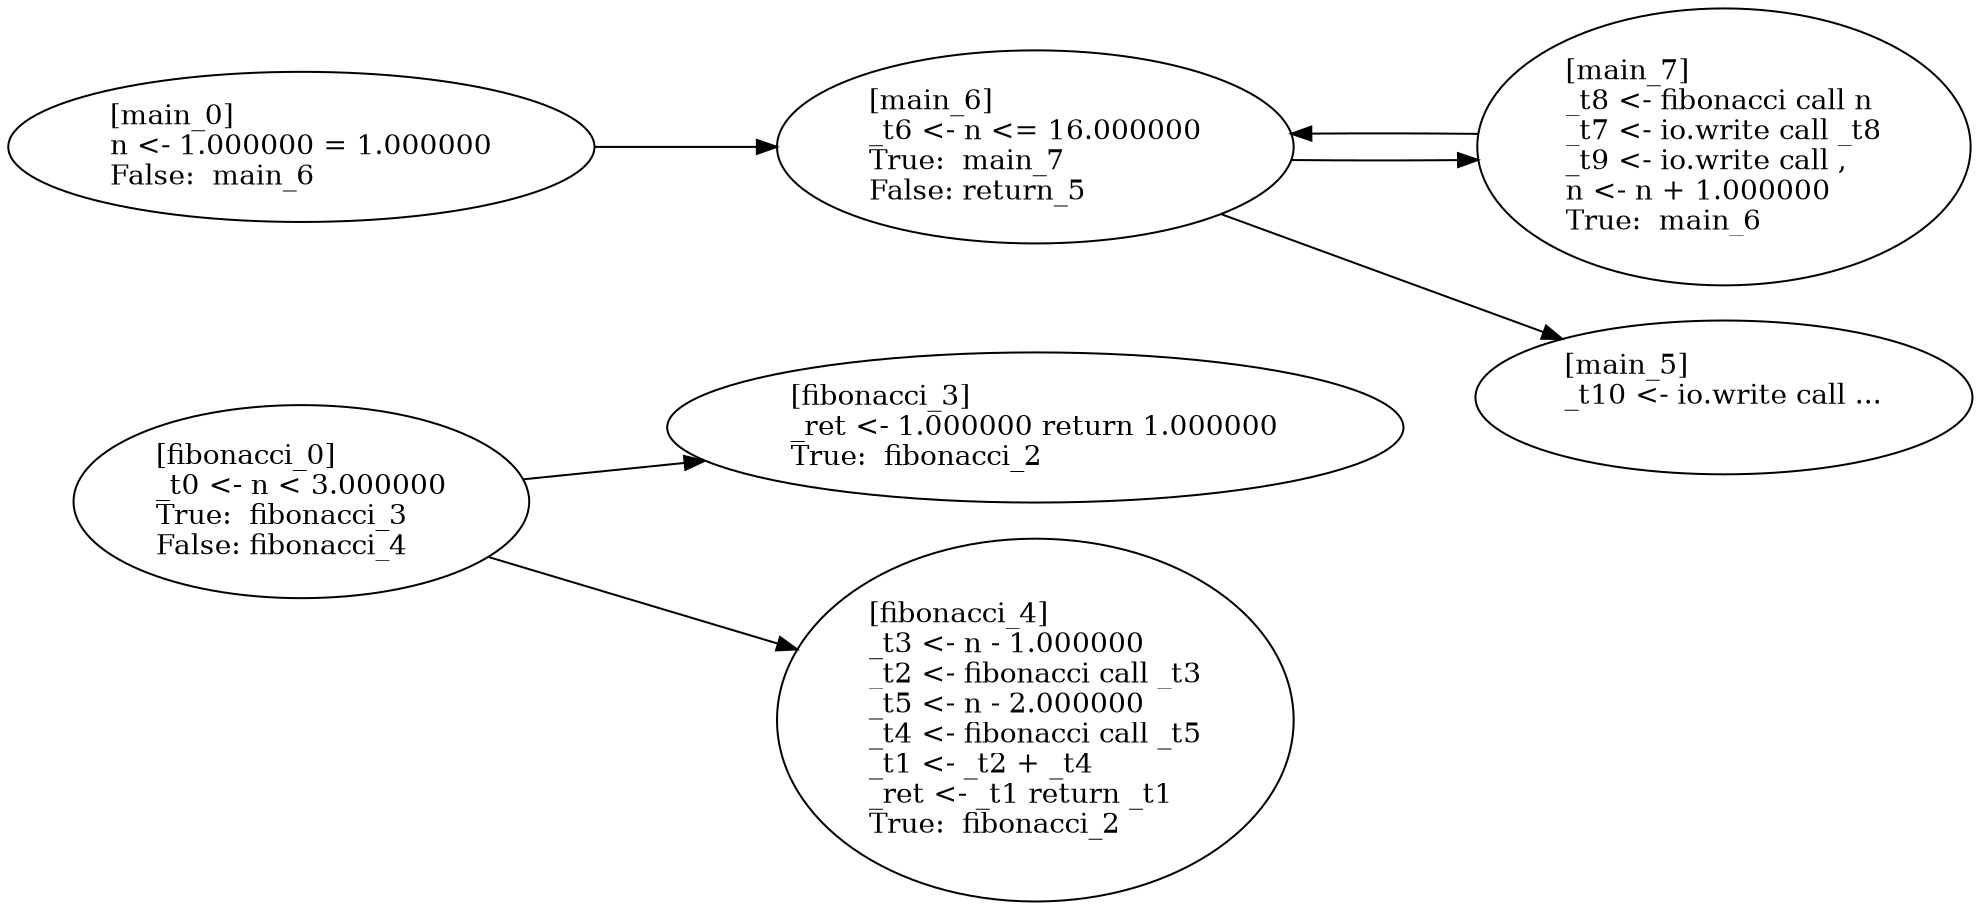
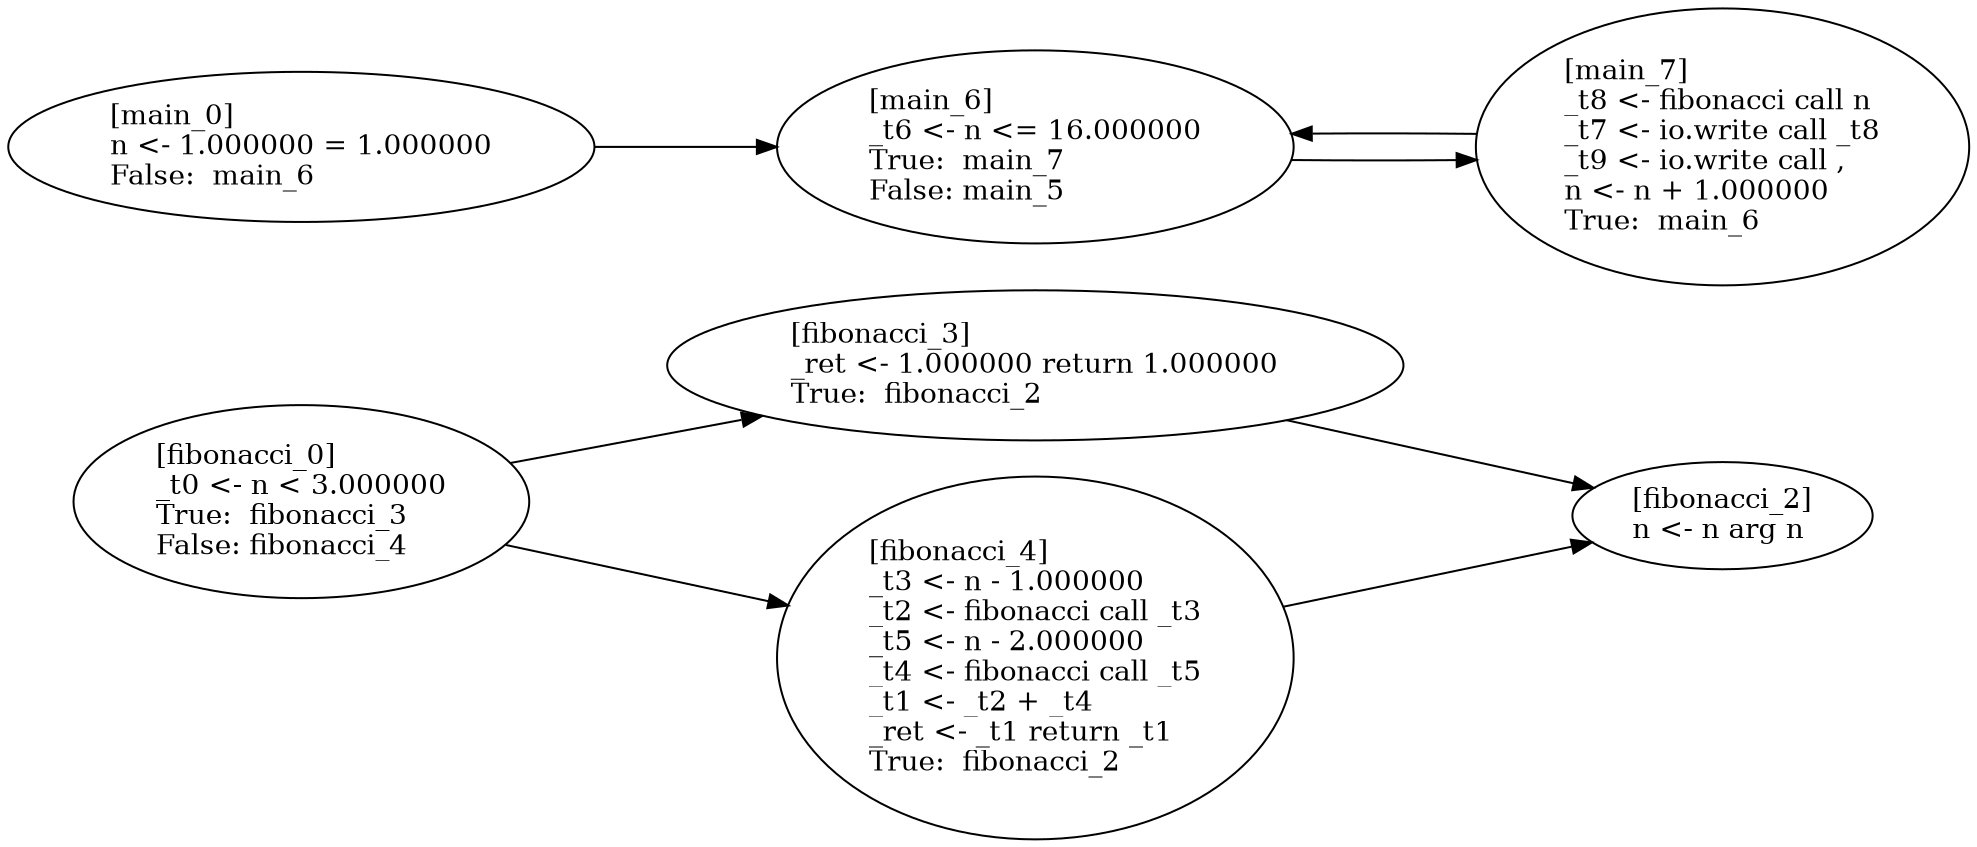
node "[main_6] _t6 <- n <= 16.000000 True:  main_7 False: return_5": label "[main_6] _t6 <- n <= 16.000000 True:  main_7 False: return_5" -> "[main_6] _t6 <- n <= 16.000000 True:  main_7 False: main_5"
node "[main_5] _t10 <- io.write call ...": removed
node "[fibonacci_2] n <- n arg n": added
